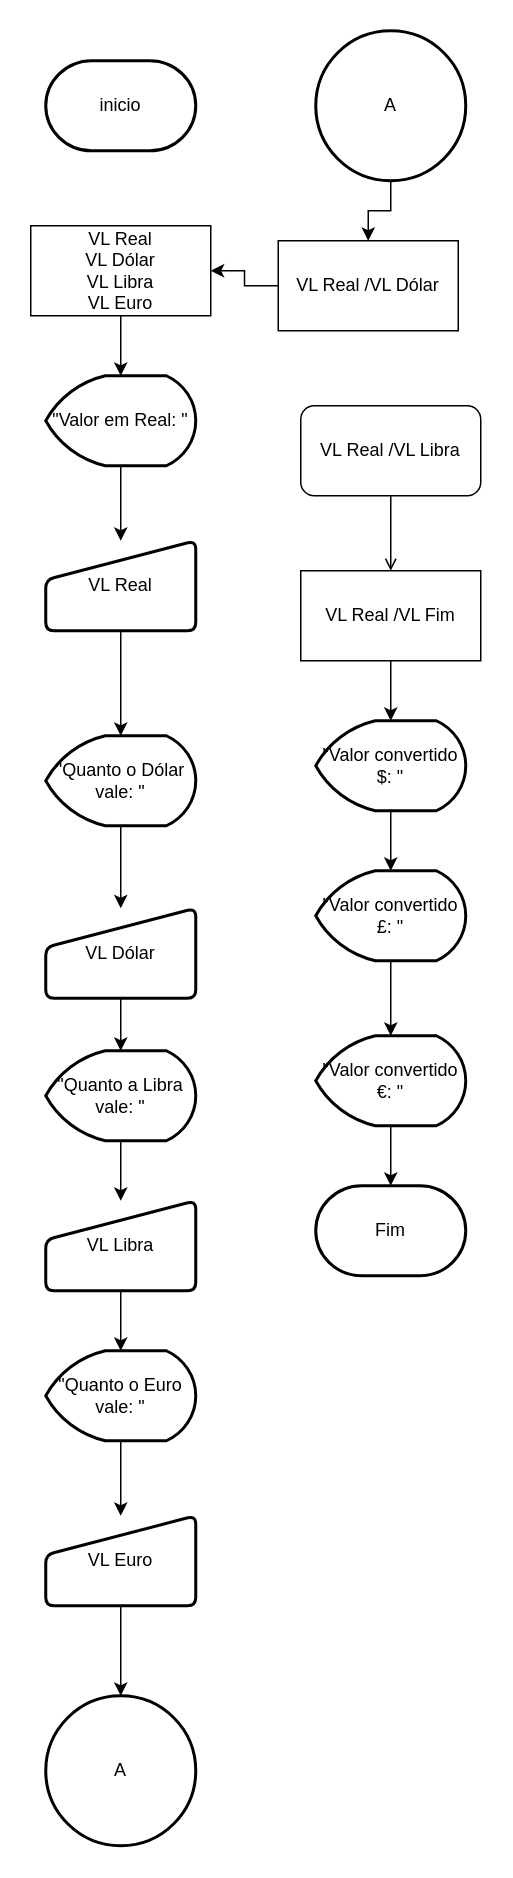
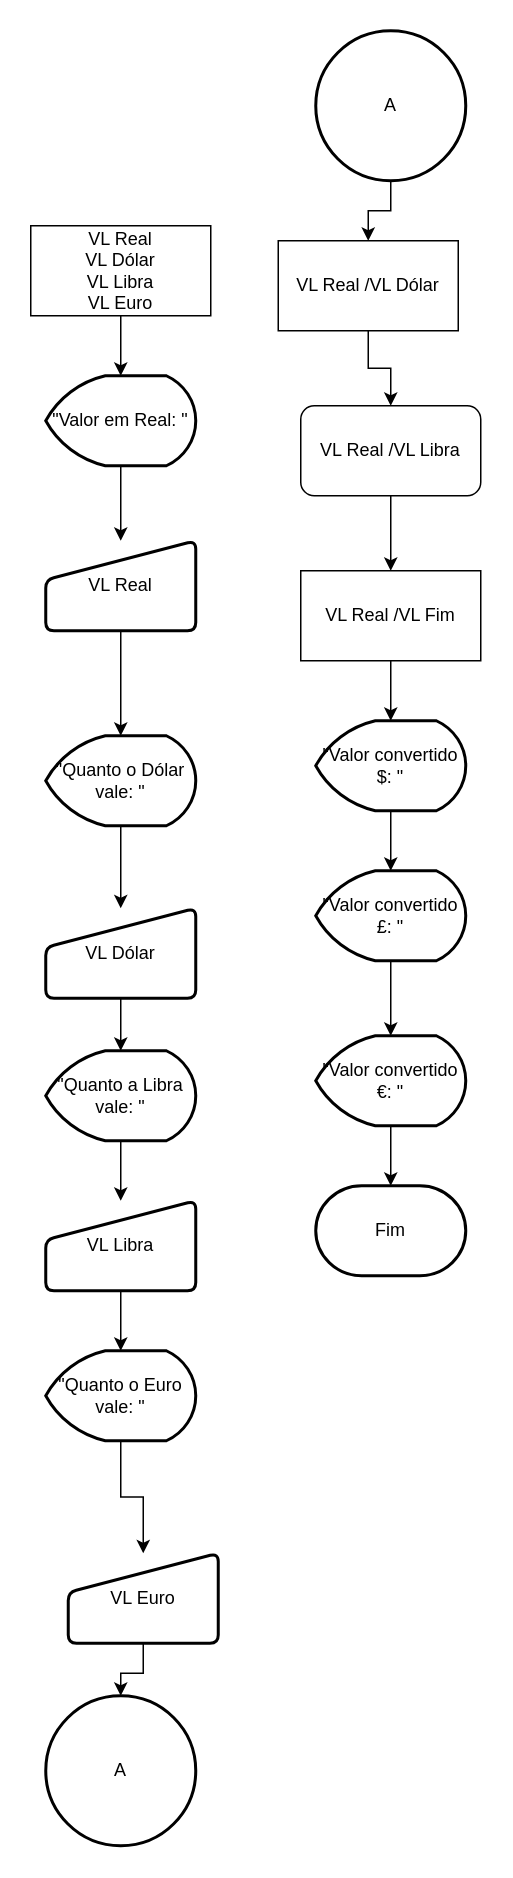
node "inicio": removed
edge "VL Real /VL Dólar" -> "VL Real VL Dólar VL Libra VL Euro": now "VL Real /VL Dólar" -> "VL Real /VL Libra"
edge "VL Real /VL Libra" -> "VL Real /VL Fim": arrowhead open -> classic
node "VL Euro": moved (121, 1561) -> (143, 1598)
